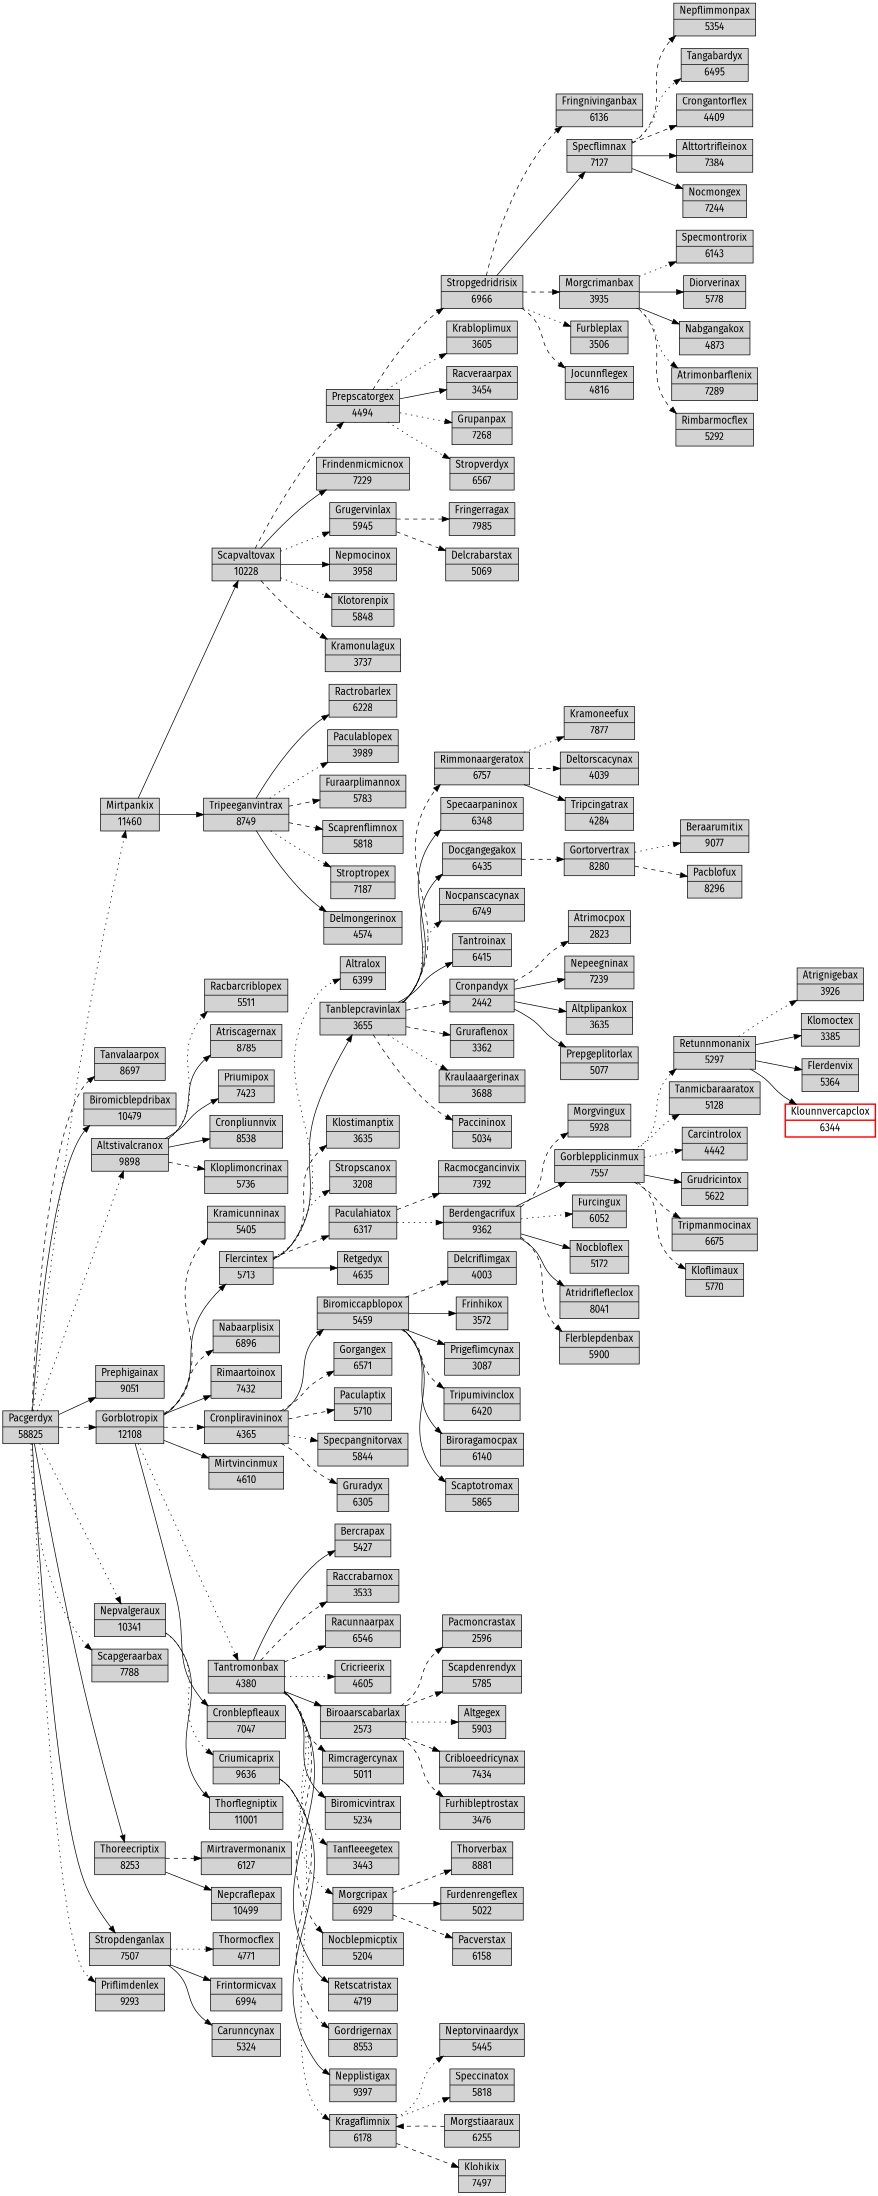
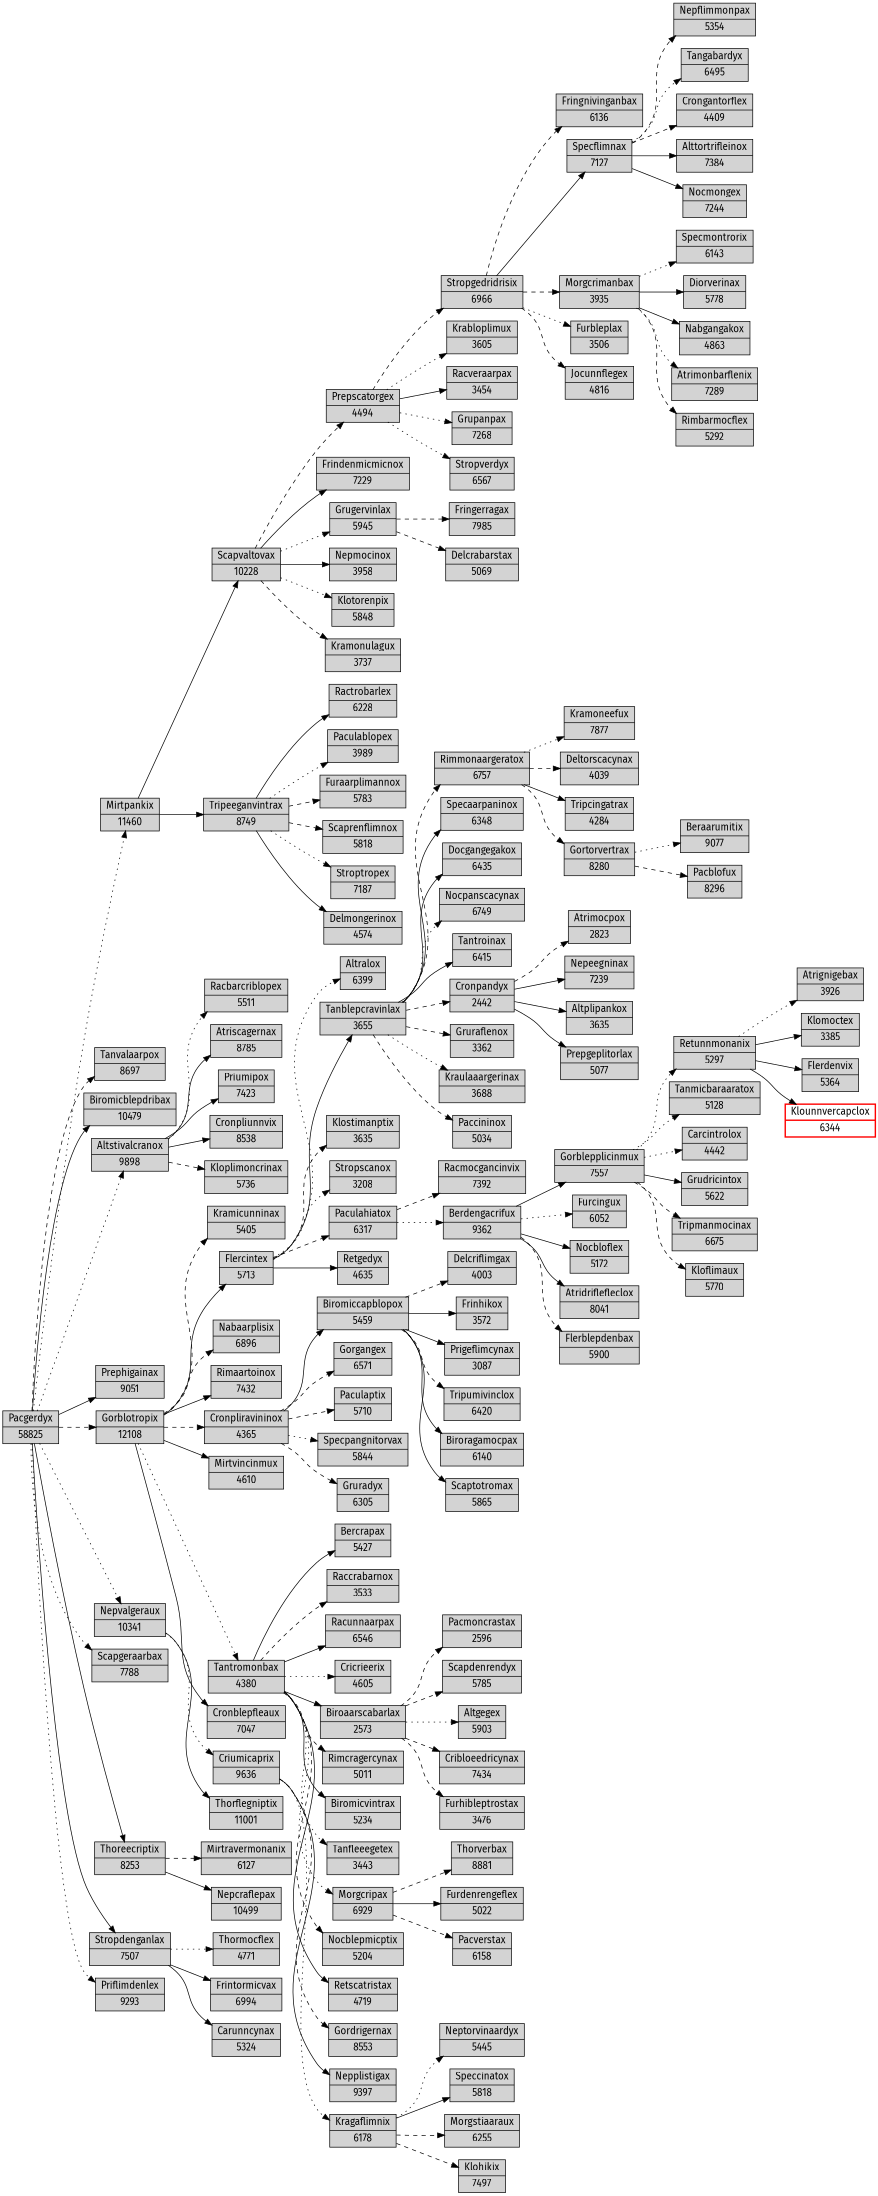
node "Nabgangakox": text "4873" -> "4863"
edge "Docgangegakox" -> "Gortorvertrax": now "Rimmonaargeratox" -> "Gortorvertrax"
node "Morgvingux": removed
edge "Tantromonbax" -> "Racunnaarpax": style dashed -> solid
edge "Kragaflimnix" -> "Speccinatox": style dotted -> solid
edge "Morgstiaaraux" -> "Kragaflimnix": reversed
